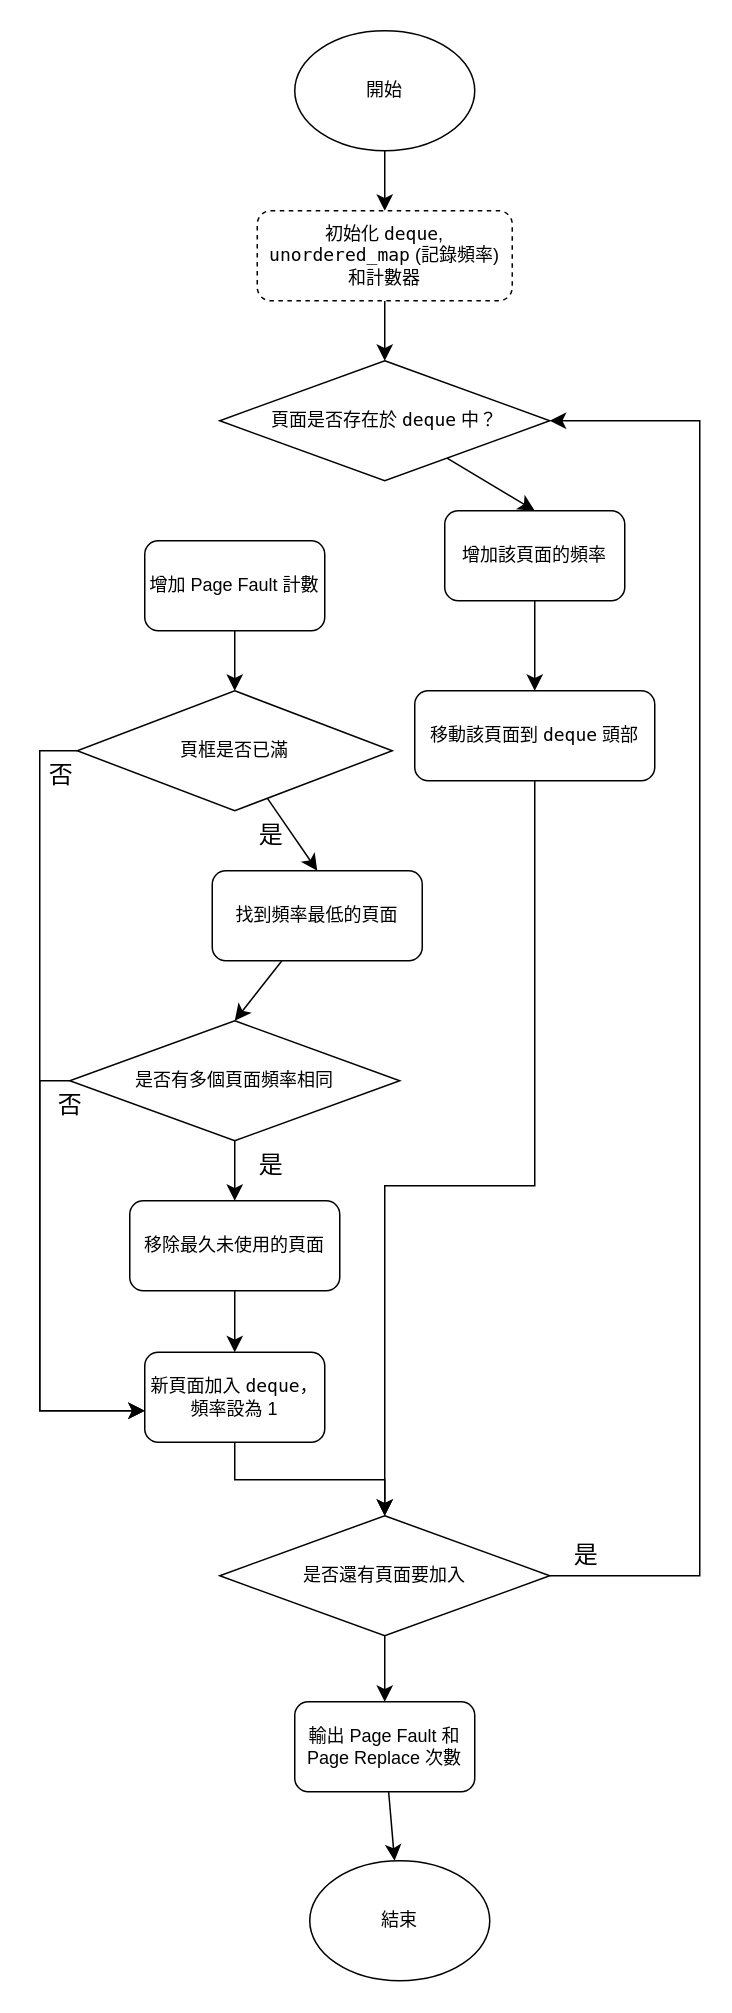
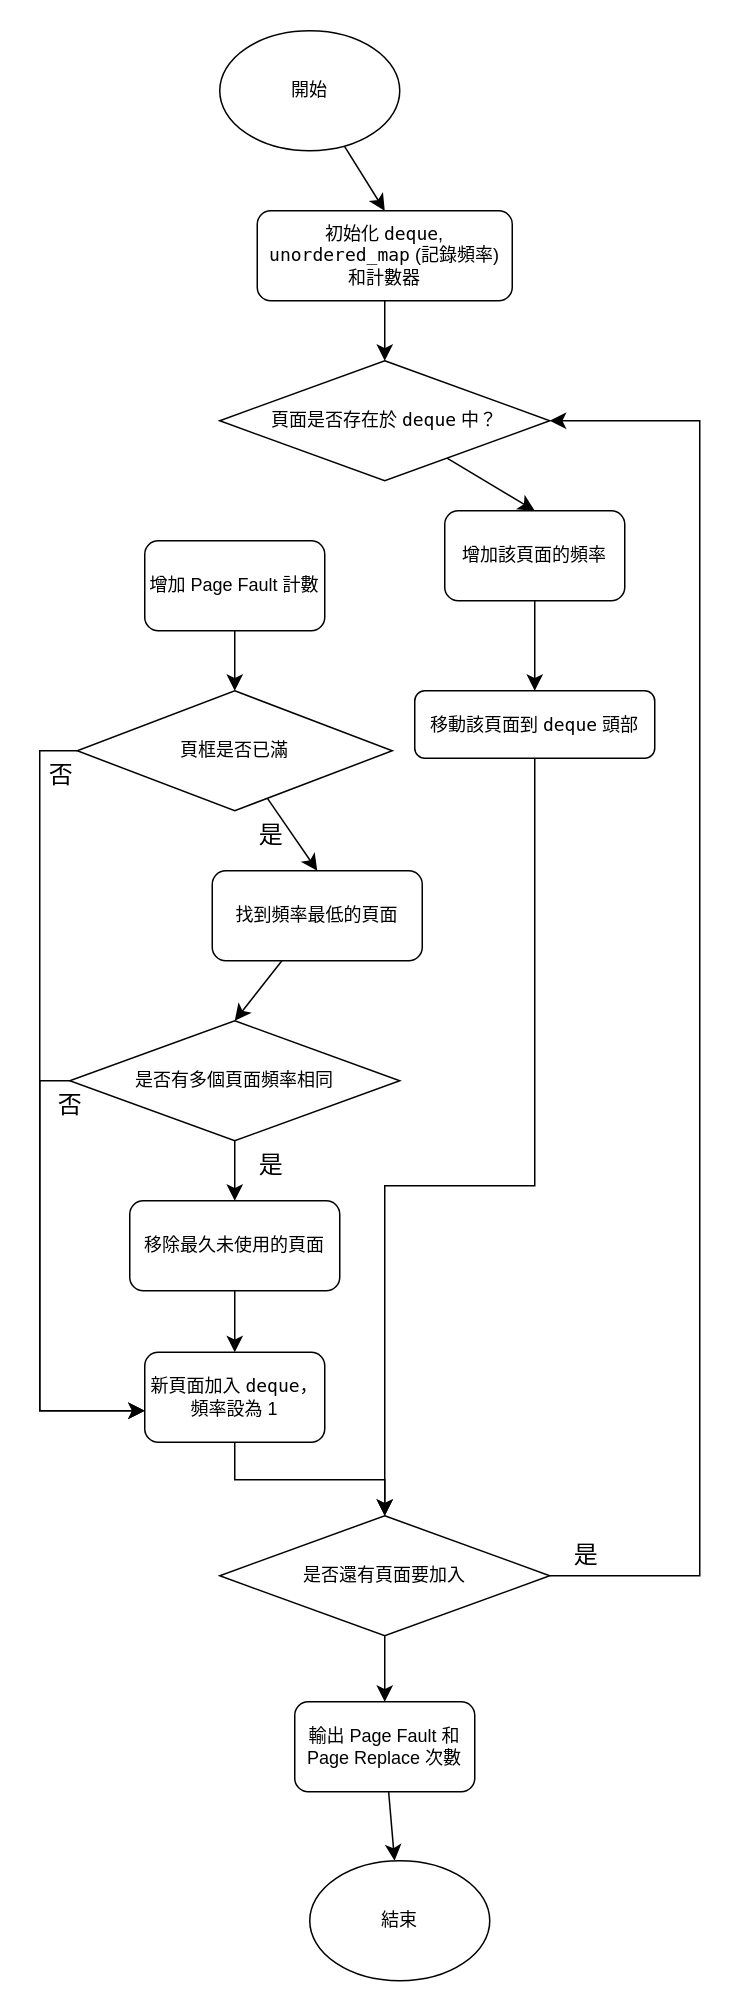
node "開始": moved (385, 91) -> (310, 91)
node "初始化 deque, unordered_map (記錄頻率) 和計數器": style dashed -> solid
node "移動該頁面到 deque 頭部": size 240x90 -> 240x68
